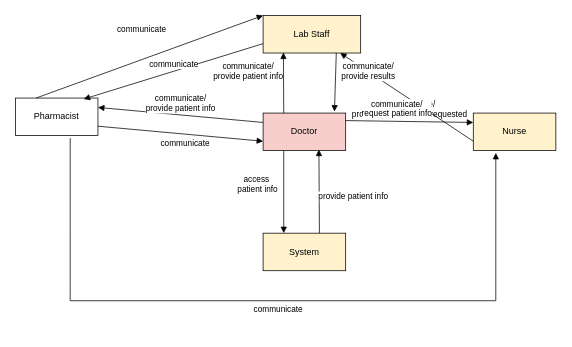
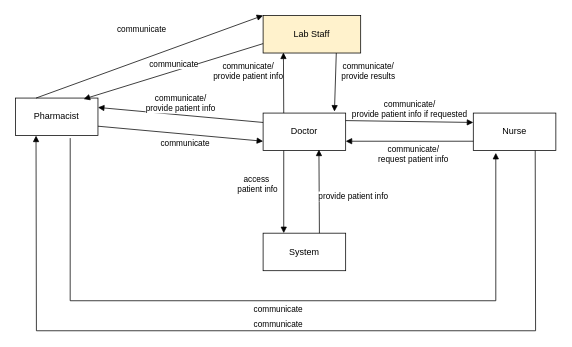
edge "Nurse" -> "Lab Staff": now "Nurse" -> "Doctor"
node "Doctor": fillcolor #f8cecc -> #ffffff
node "Nurse": fillcolor #fff2cc -> #ffffff
node "System": fillcolor #fff2cc -> #ffffff
edge "Nurse" -> "Pharmacist": added, label "communicate"
